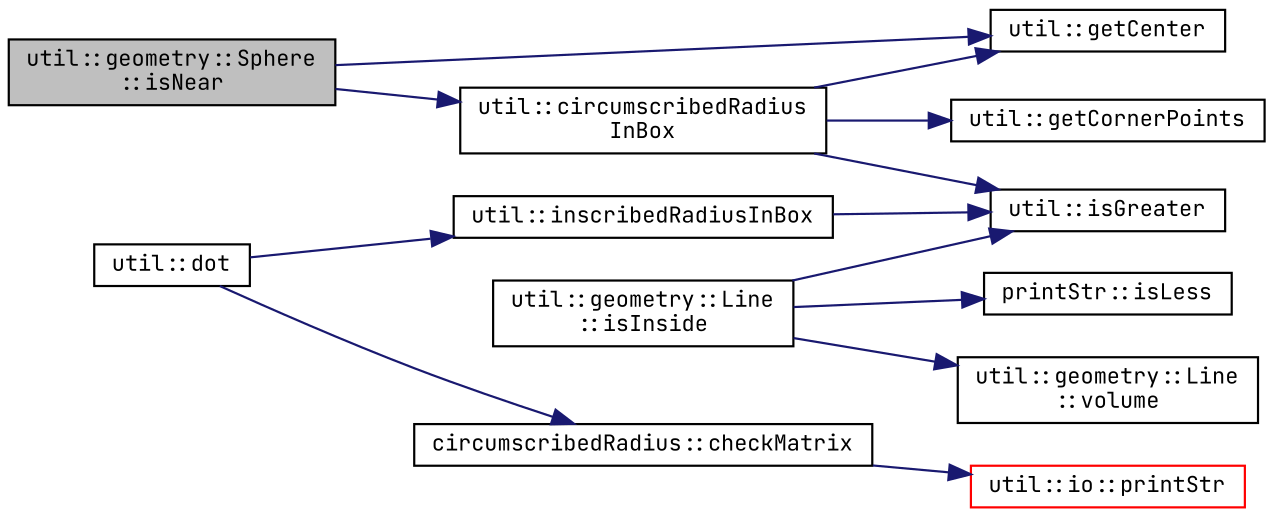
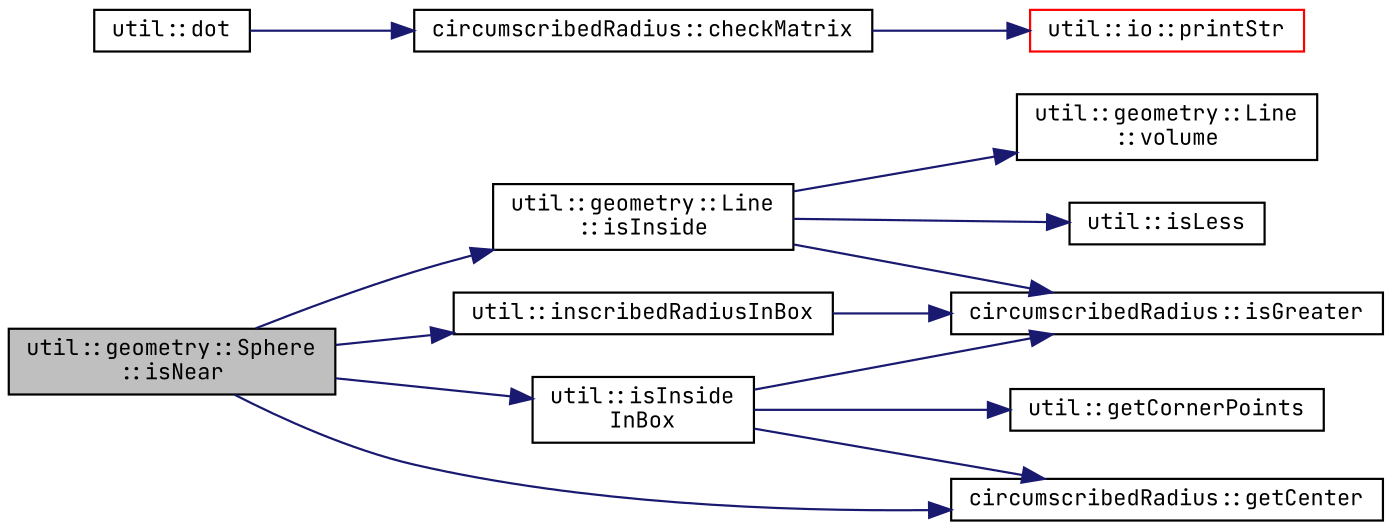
node "util::getCenter": label "util::getCenter" -> "circumscribedRadius::getCenter"
node "util::circumscribedRadius InBox": label "util::circumscribedRadius InBox" -> "util::isInside InBox"
node "util::isGreater": label "util::isGreater" -> "circumscribedRadius::isGreater"
edge "util::dot" -> "util::inscribedRadiusInBox": now "util::geometry::Sphere ::isNear" -> "util::inscribedRadiusInBox"
edge "util::geometry::Sphere ::isNear" -> "util::geometry::Line ::isInside": added
node "printStr::isLess": label "printStr::isLess" -> "util::isLess"
